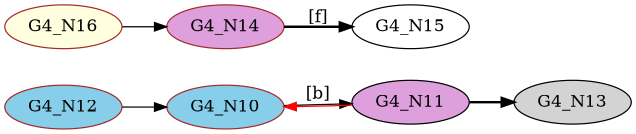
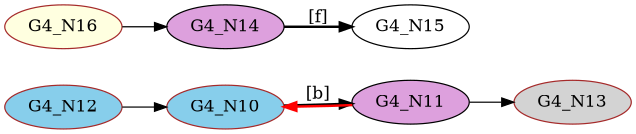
node "G4_N14": color brown -> black
edge "G4_N11" -> "G4_N13": style bold -> solid
node "G4_N13": color black -> brown
edge "G4_N10" -> "G4_N11": style solid -> bold
edge "G4_N11" -> "G4_N10": style solid -> bold
